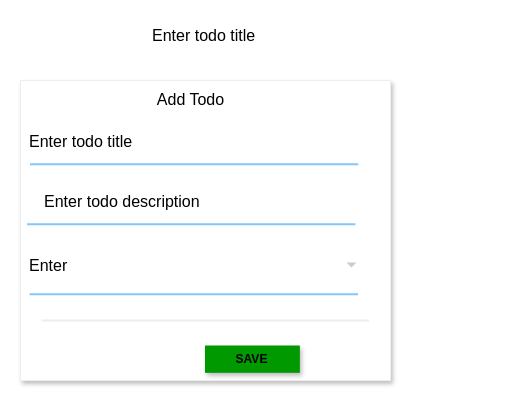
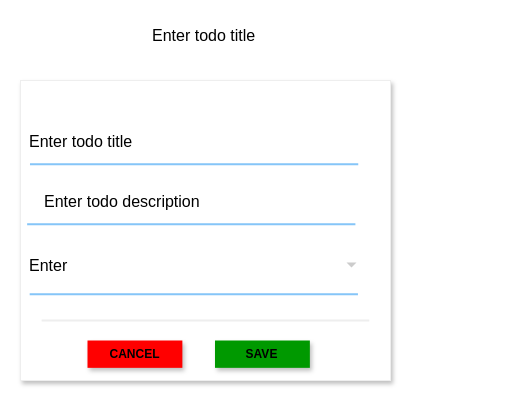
node "Add Todo": removed
node "CANCEL": added
node "SAVE": moved (252, 359) -> (262, 354)
